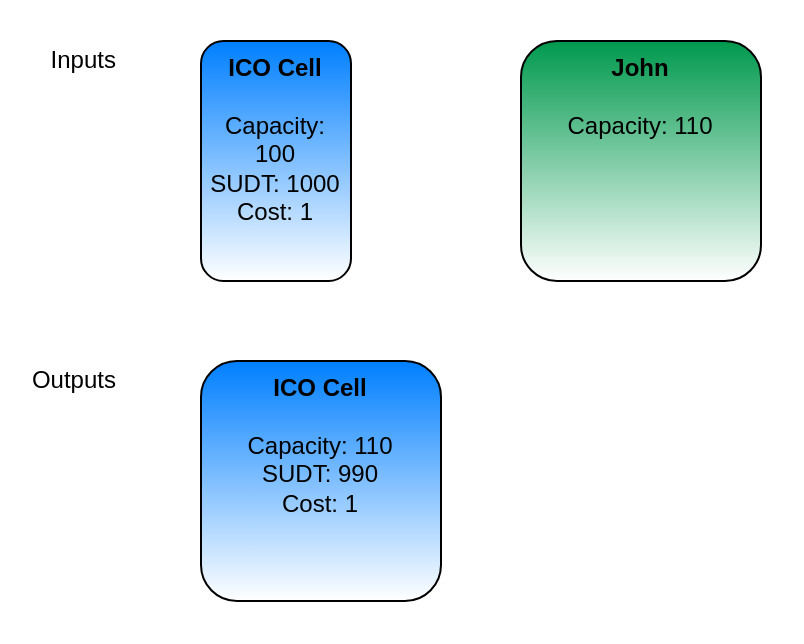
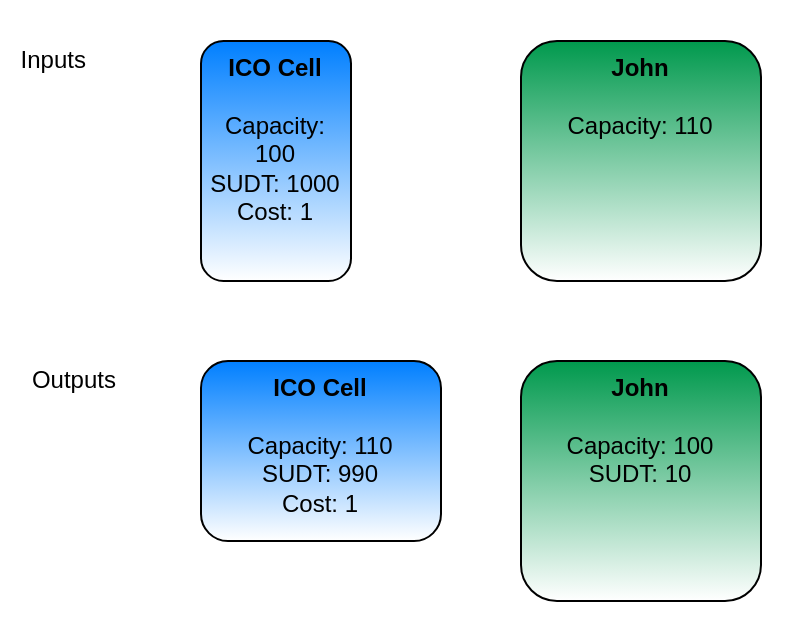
node "Inputs": moved (81, 61) -> (51, 61)
node "ICO Cell Capacity: 110 SUDT: 990 Cost: 1": size 240x240 -> 240x180
node "John Capacity: 100 SUDT: 10": added
